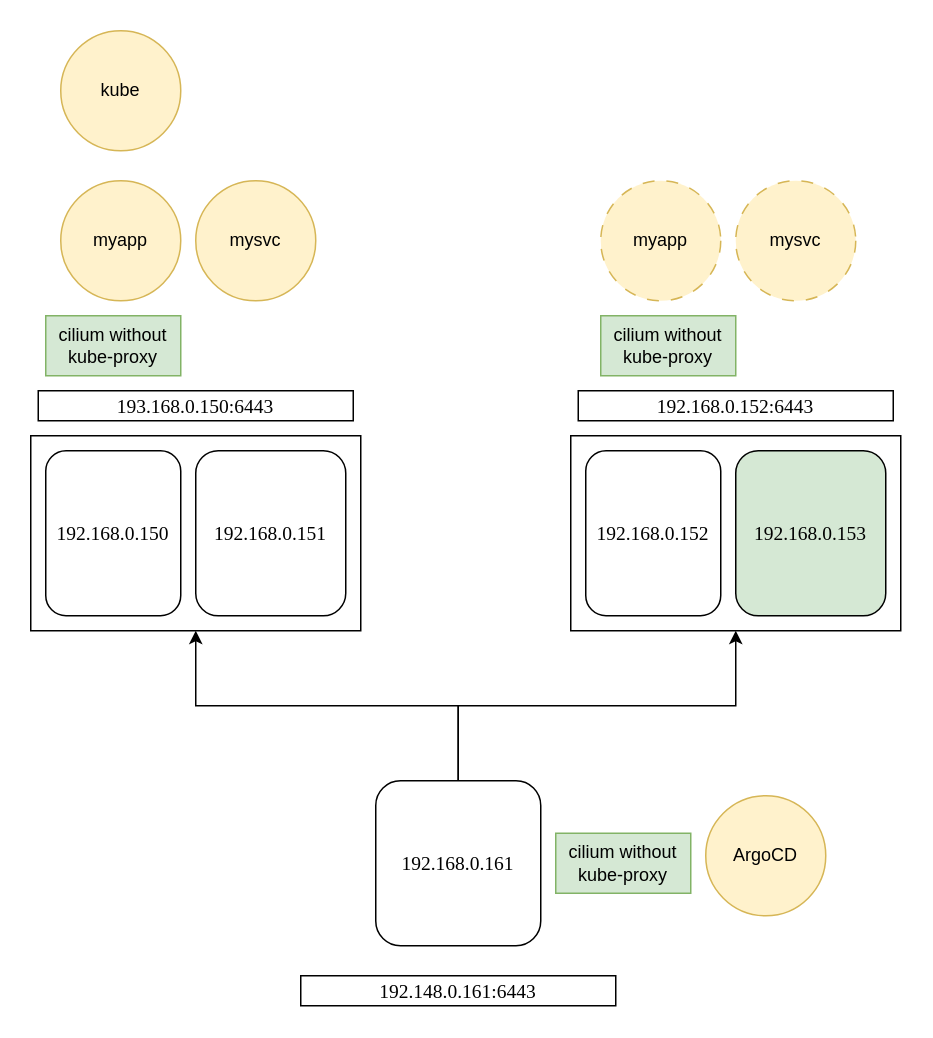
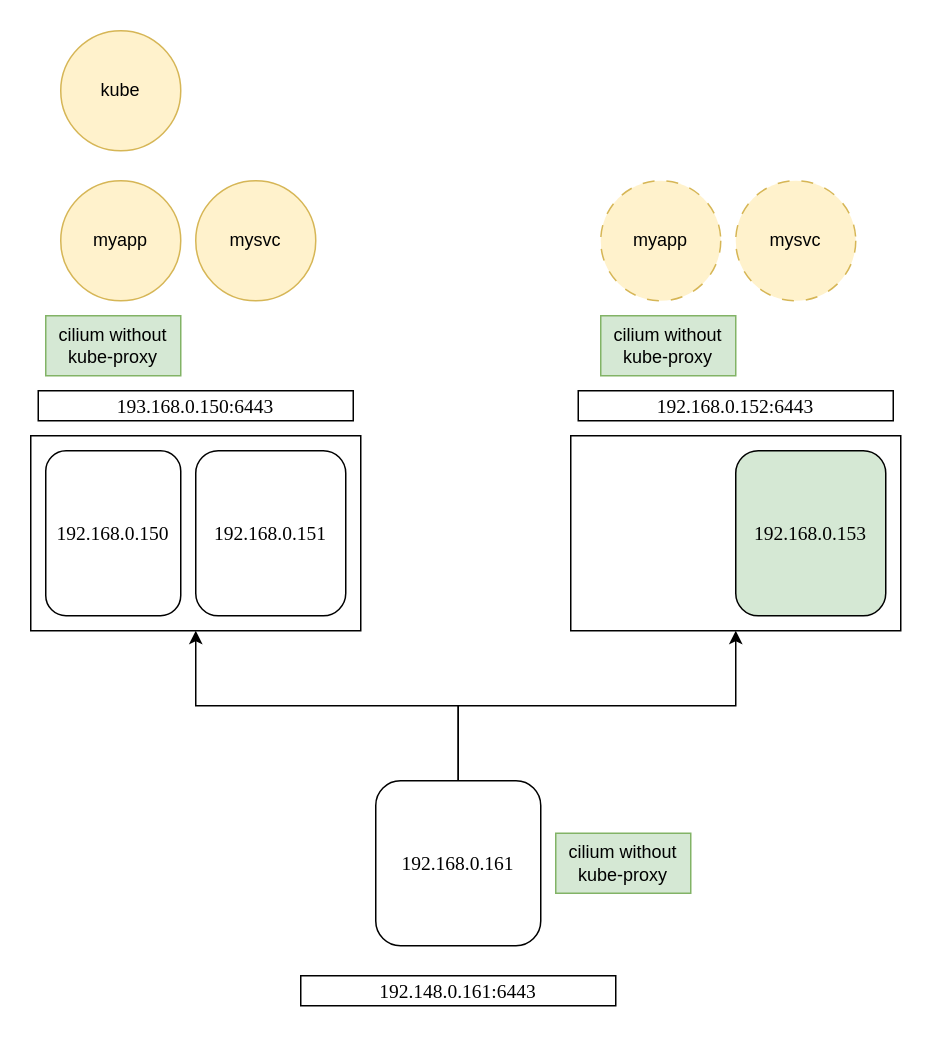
node "192.168.0.152": removed
node "ArgoCD": removed
